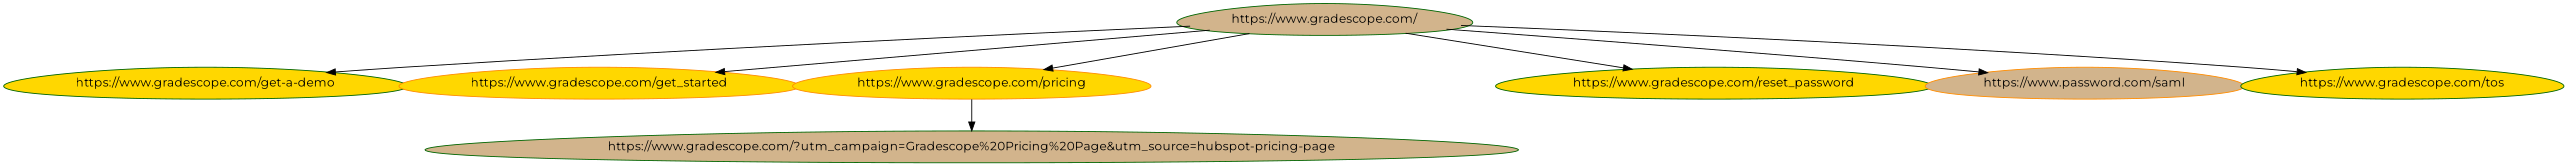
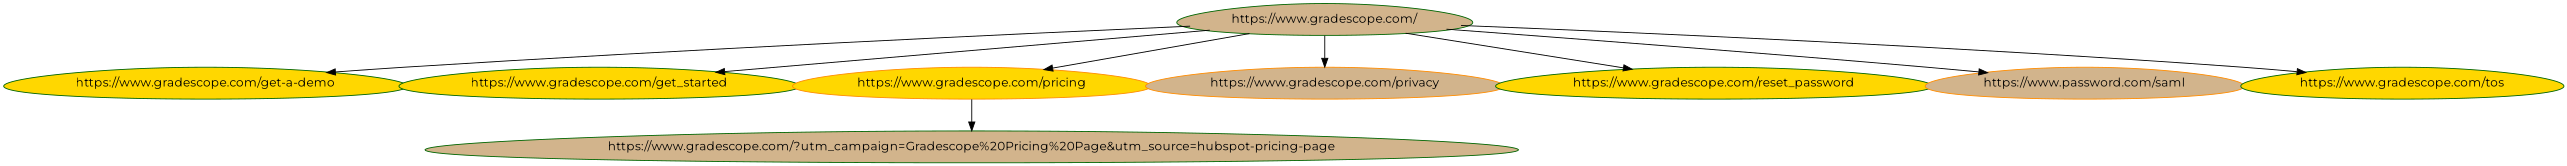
node "https://www.gradescope.com/get_started": color darkorange -> darkgreen
node "https://www.gradescope.com/privacy": added
